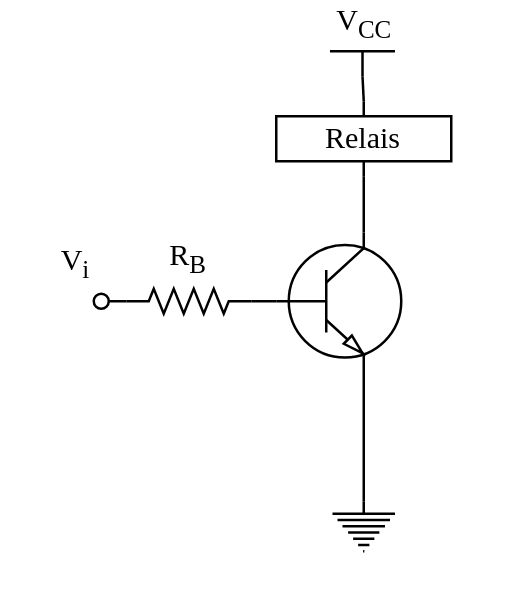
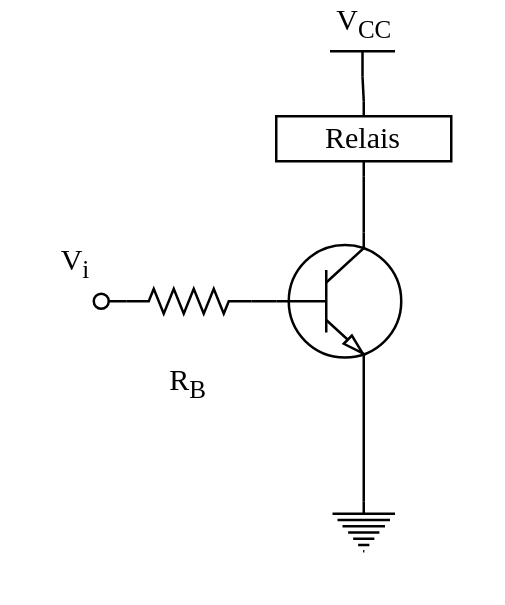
node "RB": moved (189, 258) -> (189, 383)
